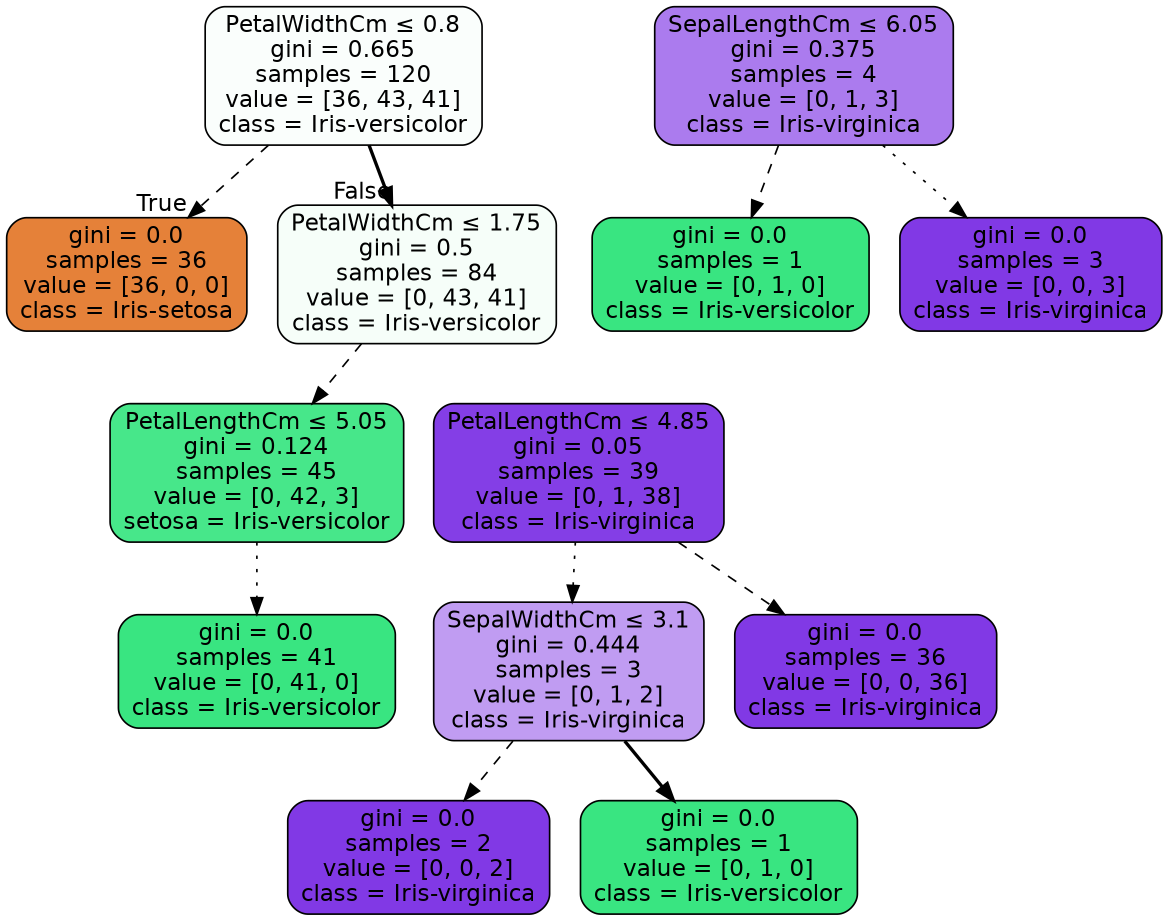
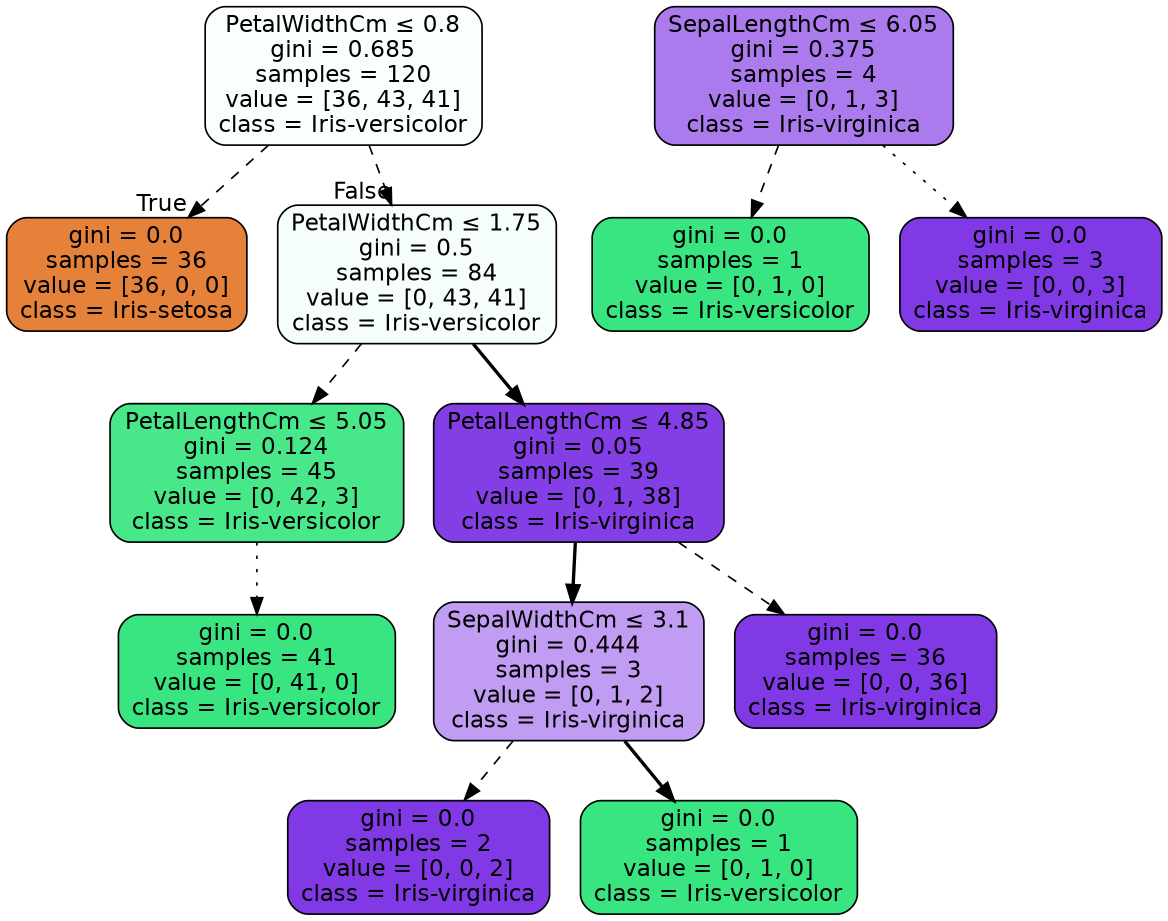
node "PetalWidthCm ≤ 0.8": text "gini = 0.665" -> "gini = 0.685"
edge "PetalWidthCm ≤ 0.8" -> "PetalWidthCm ≤ 1.75": style bold -> dashed
edge "PetalWidthCm ≤ 1.75" -> "PetalLengthCm ≤ 4.85": added
node "PetalLengthCm ≤ 5.05": text "setosa = Iris-versicolor" -> "class = Iris-versicolor"
edge "PetalLengthCm ≤ 4.85" -> "SepalWidthCm ≤ 3.1": style dotted -> bold
